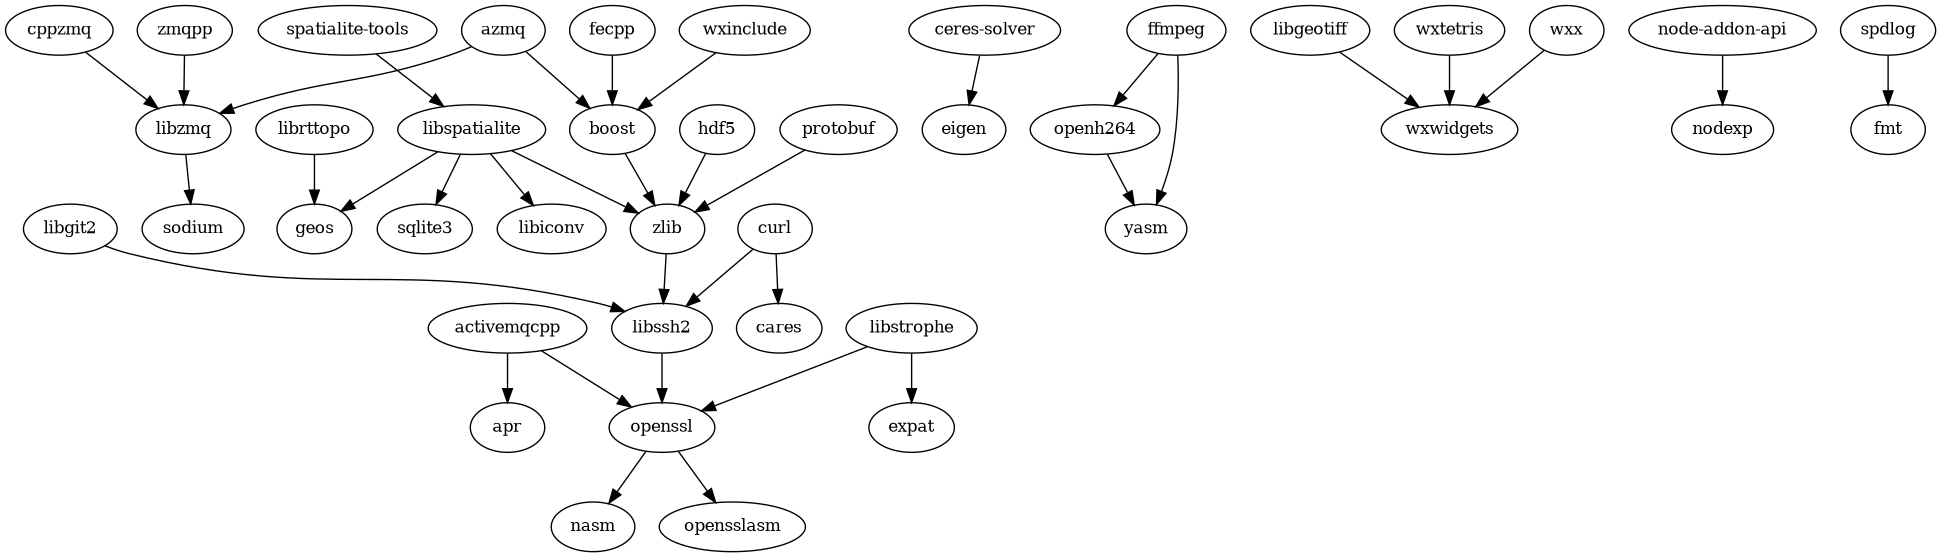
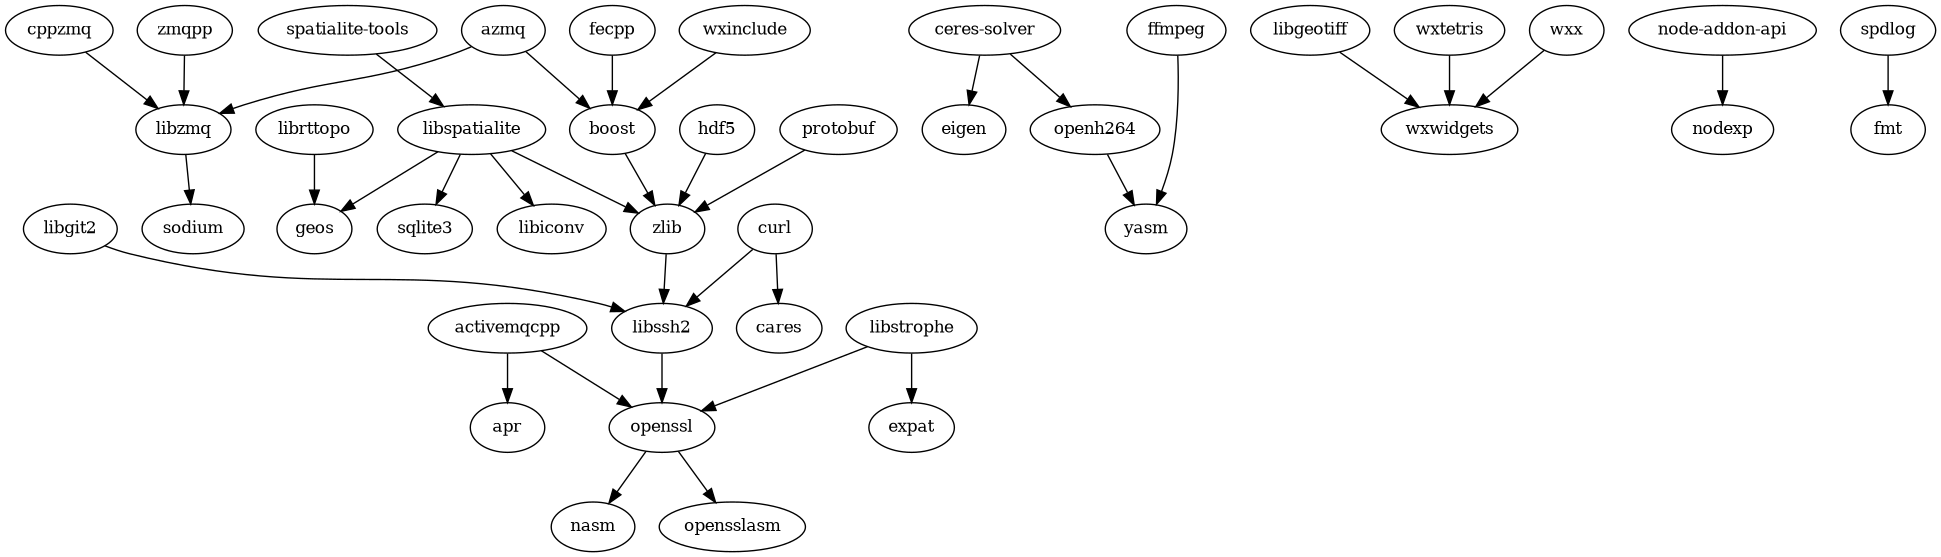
edge "ffmpeg" -> "openh264": now "ceres-solver" -> "openh264"
